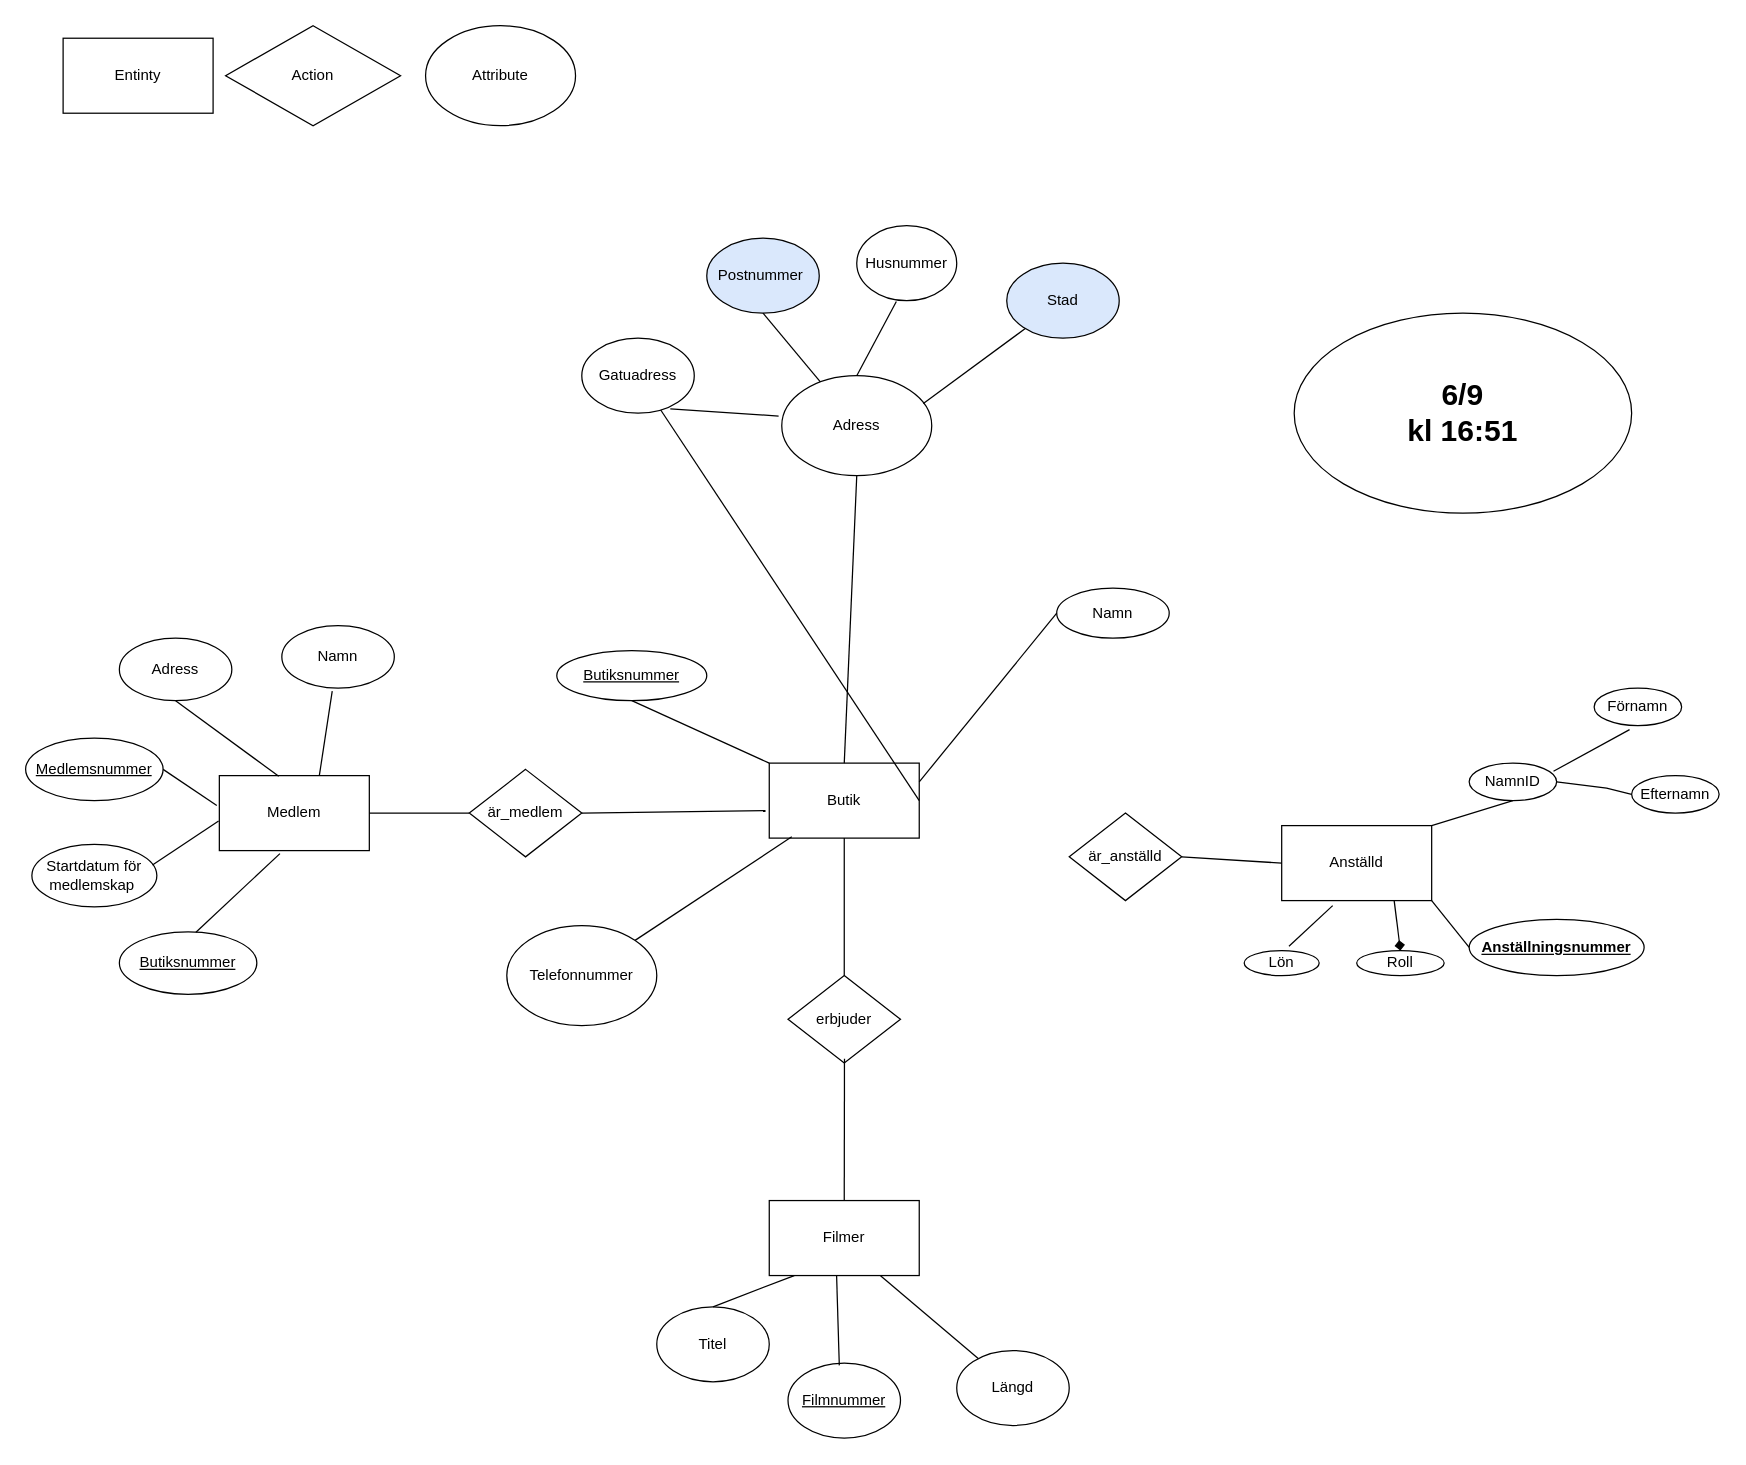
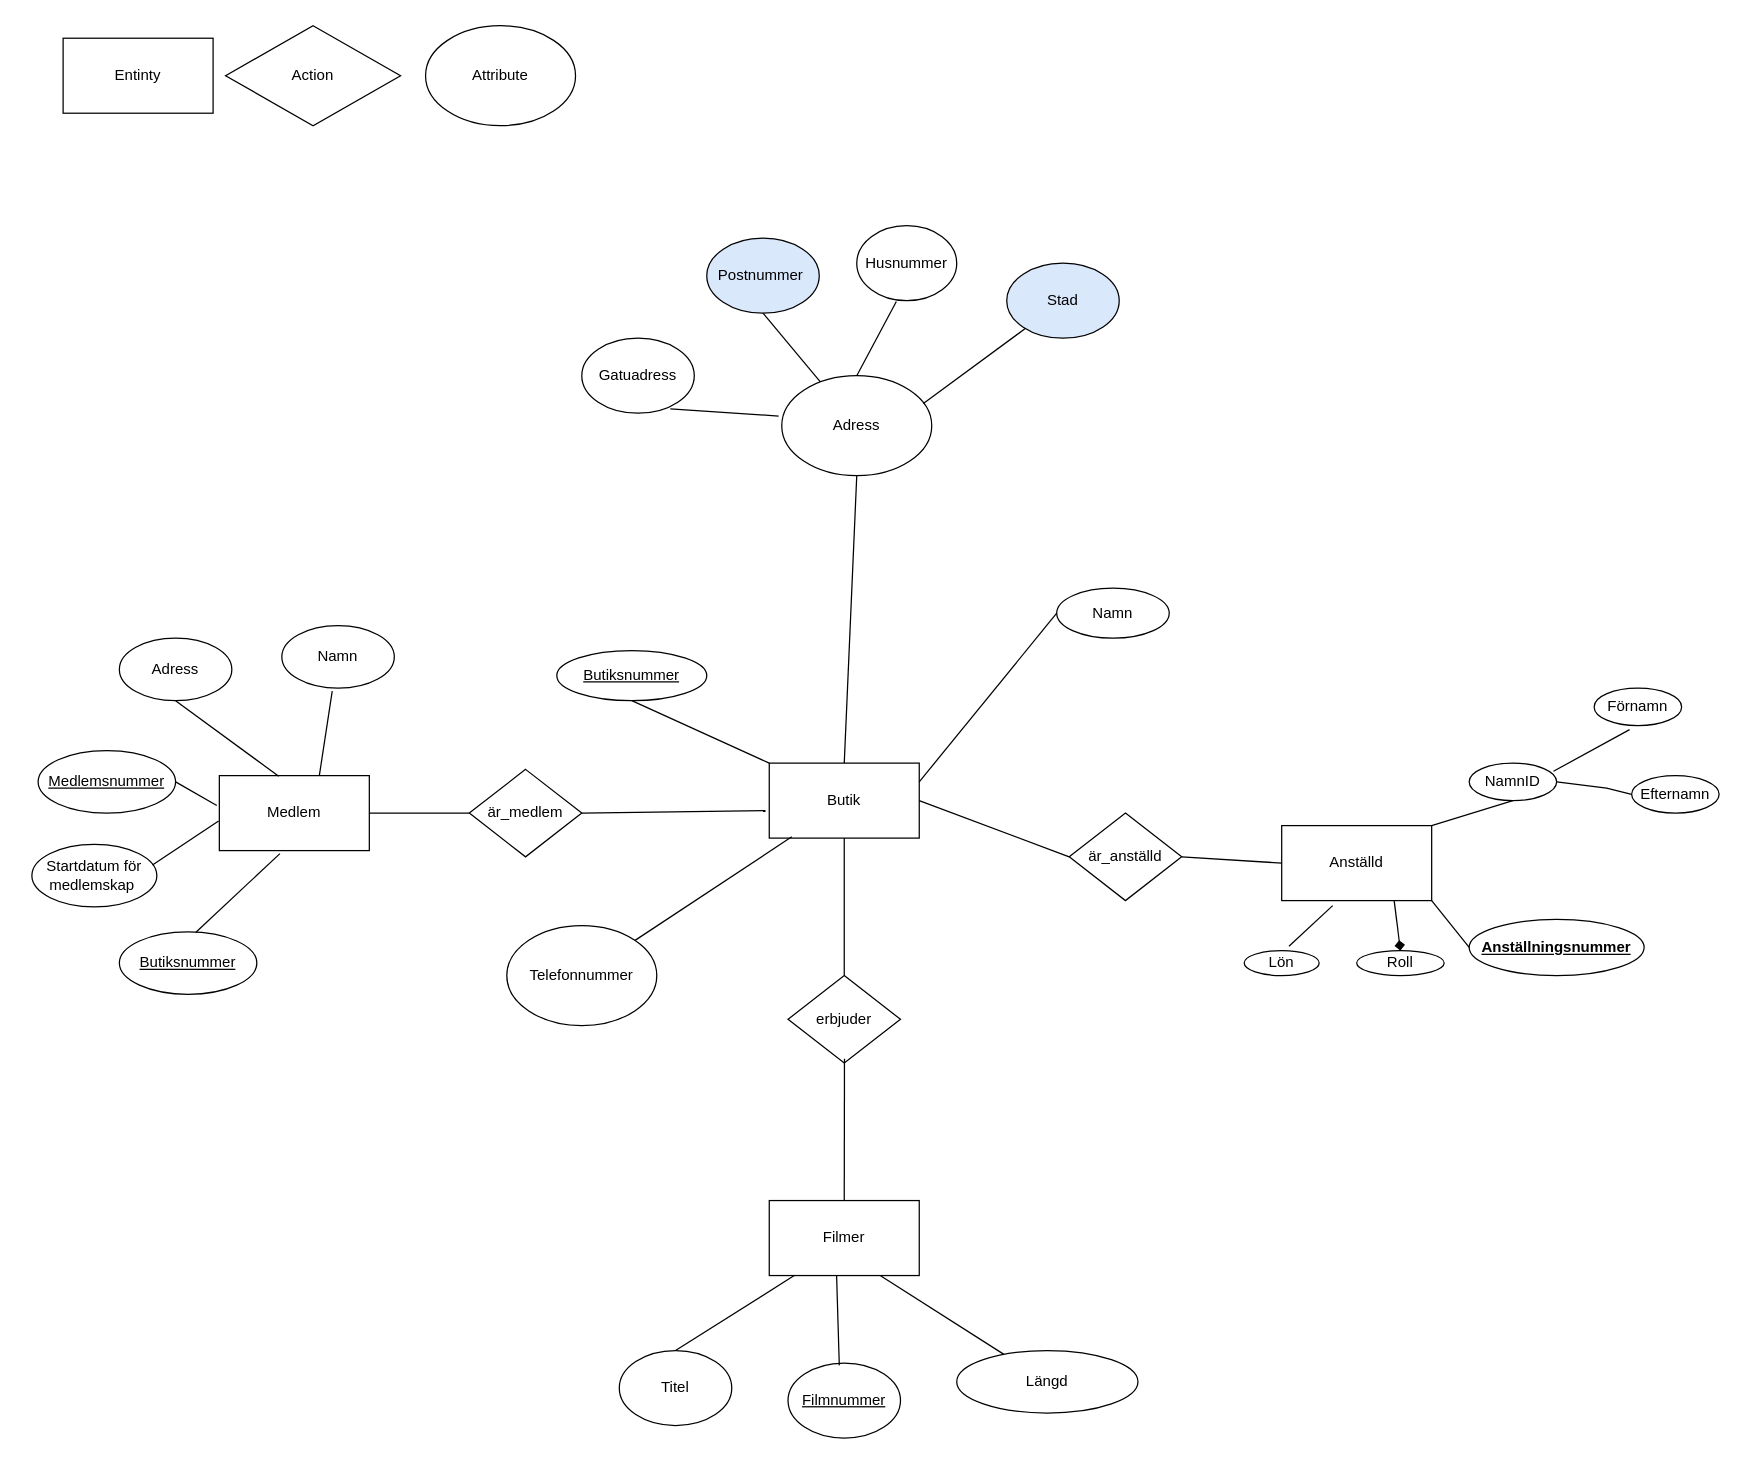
node "6/9 kl 16:51": removed
edge "Gatuadress" -- "Butik": now "är_anställd" -- "Butik"
node "Medlemsnummer": moved (94, 769) -> (107, 782)
node "Titel": moved (713, 1344) -> (676, 1388)
node "Längd": size 113x75 -> 181x63
